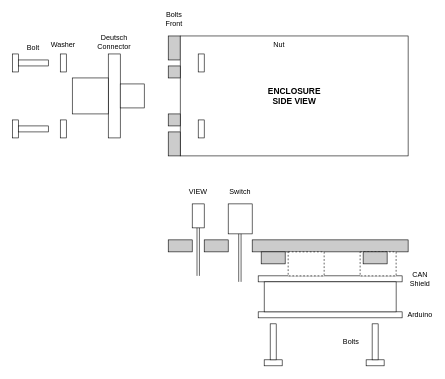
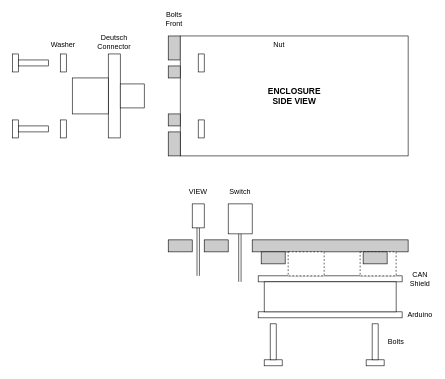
node "Bolt": removed
node "Bolts": moved (351, 342) -> (396, 342)
